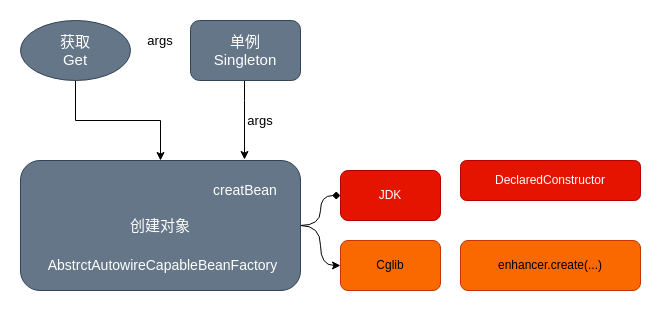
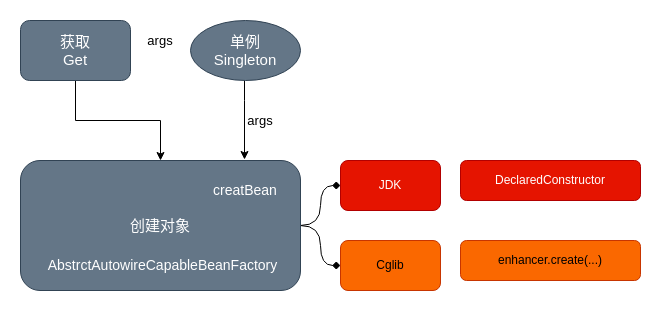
node "获取 Get": shape ellipse -> rounded rectangle
node "单例 Singleton": shape rounded rectangle -> ellipse
node "JDK": moved (391, 196) -> (391, 186)
edge "创建对象" -> "Cglib": arrowhead classic -> diamond
node "enhancer.create(...)": size 180x50 -> 180x40
